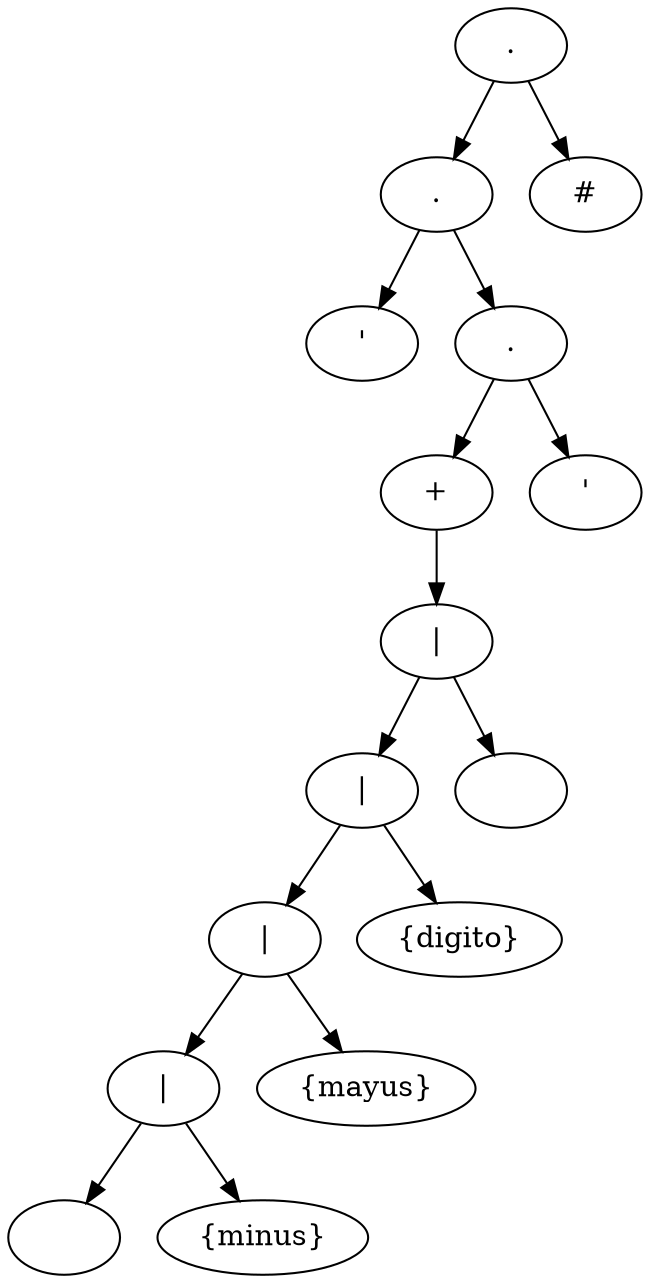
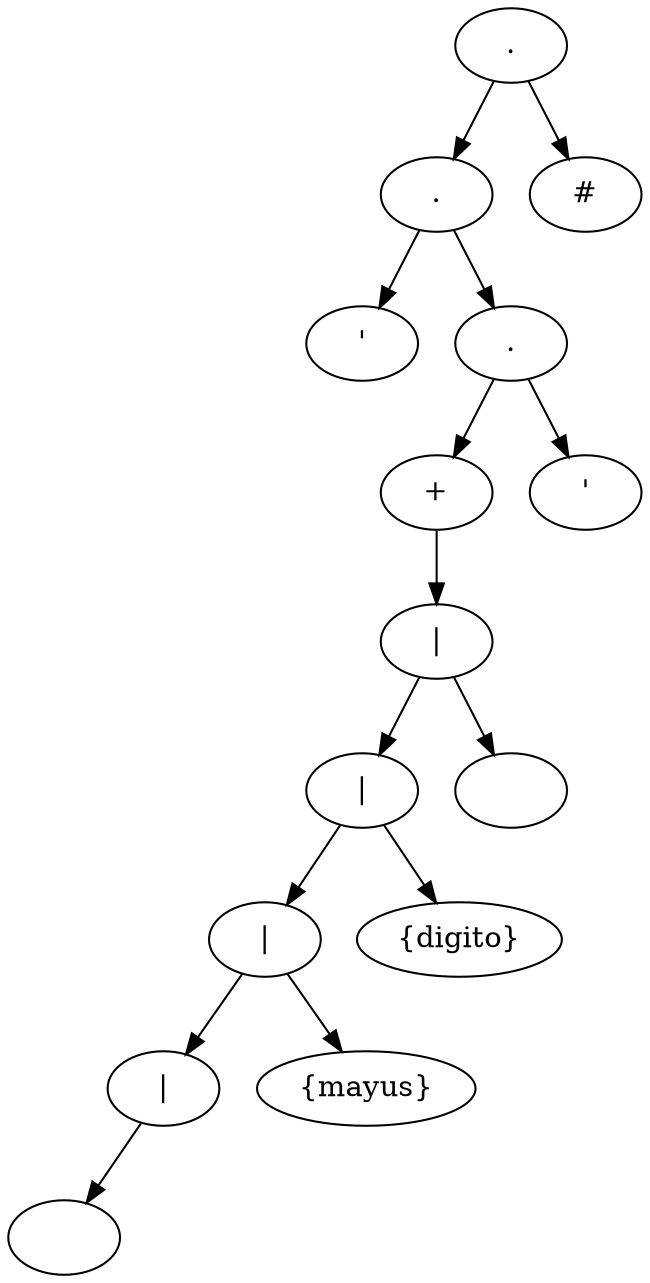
node "{minus}": removed
